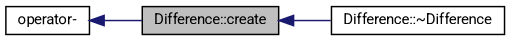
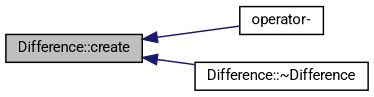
edge "Difference::create" -> "operator-": reversed
